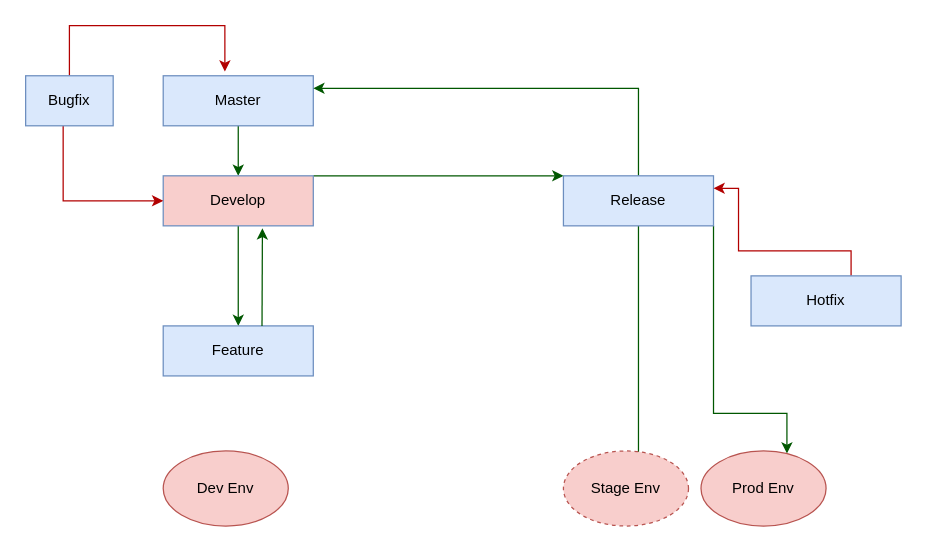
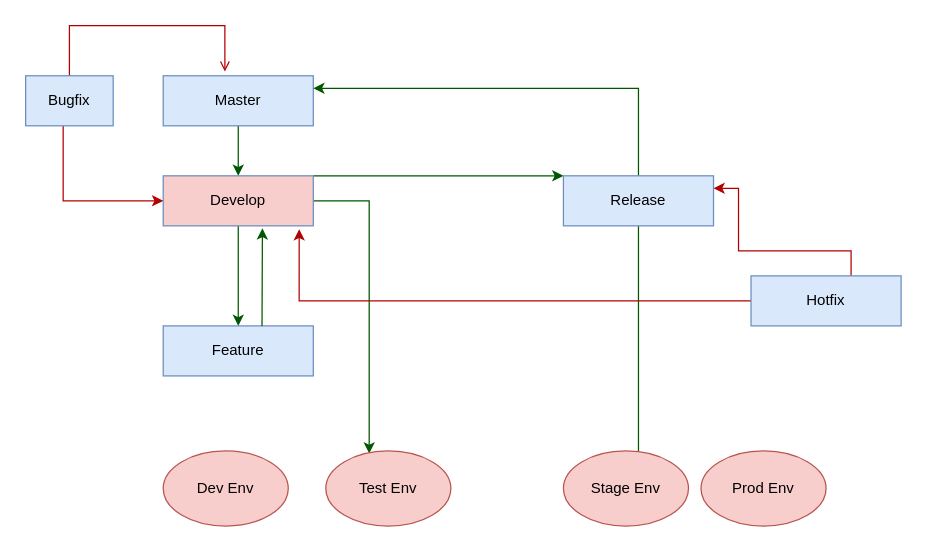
edge "Bugfix" -> "Master": arrowhead classic -> open
edge "Develop" -> "Test Env": added
edge "Hotfix" -> "Develop": added
edge "Release" -> "Prod Env": removed
node "Test Env": added
node "Stage Env": style dashed -> solid
